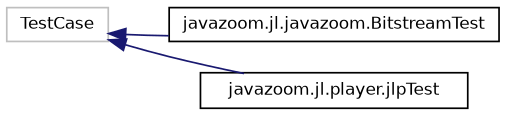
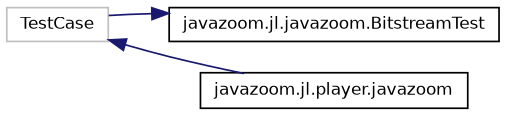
edge "javazoom.jl.javazoom.BitstreamTest" -> "TestCase": reversed
node "javazoom.jl.player.jlpTest": label "javazoom.jl.player.jlpTest" -> "javazoom.jl.player.javazoom"
